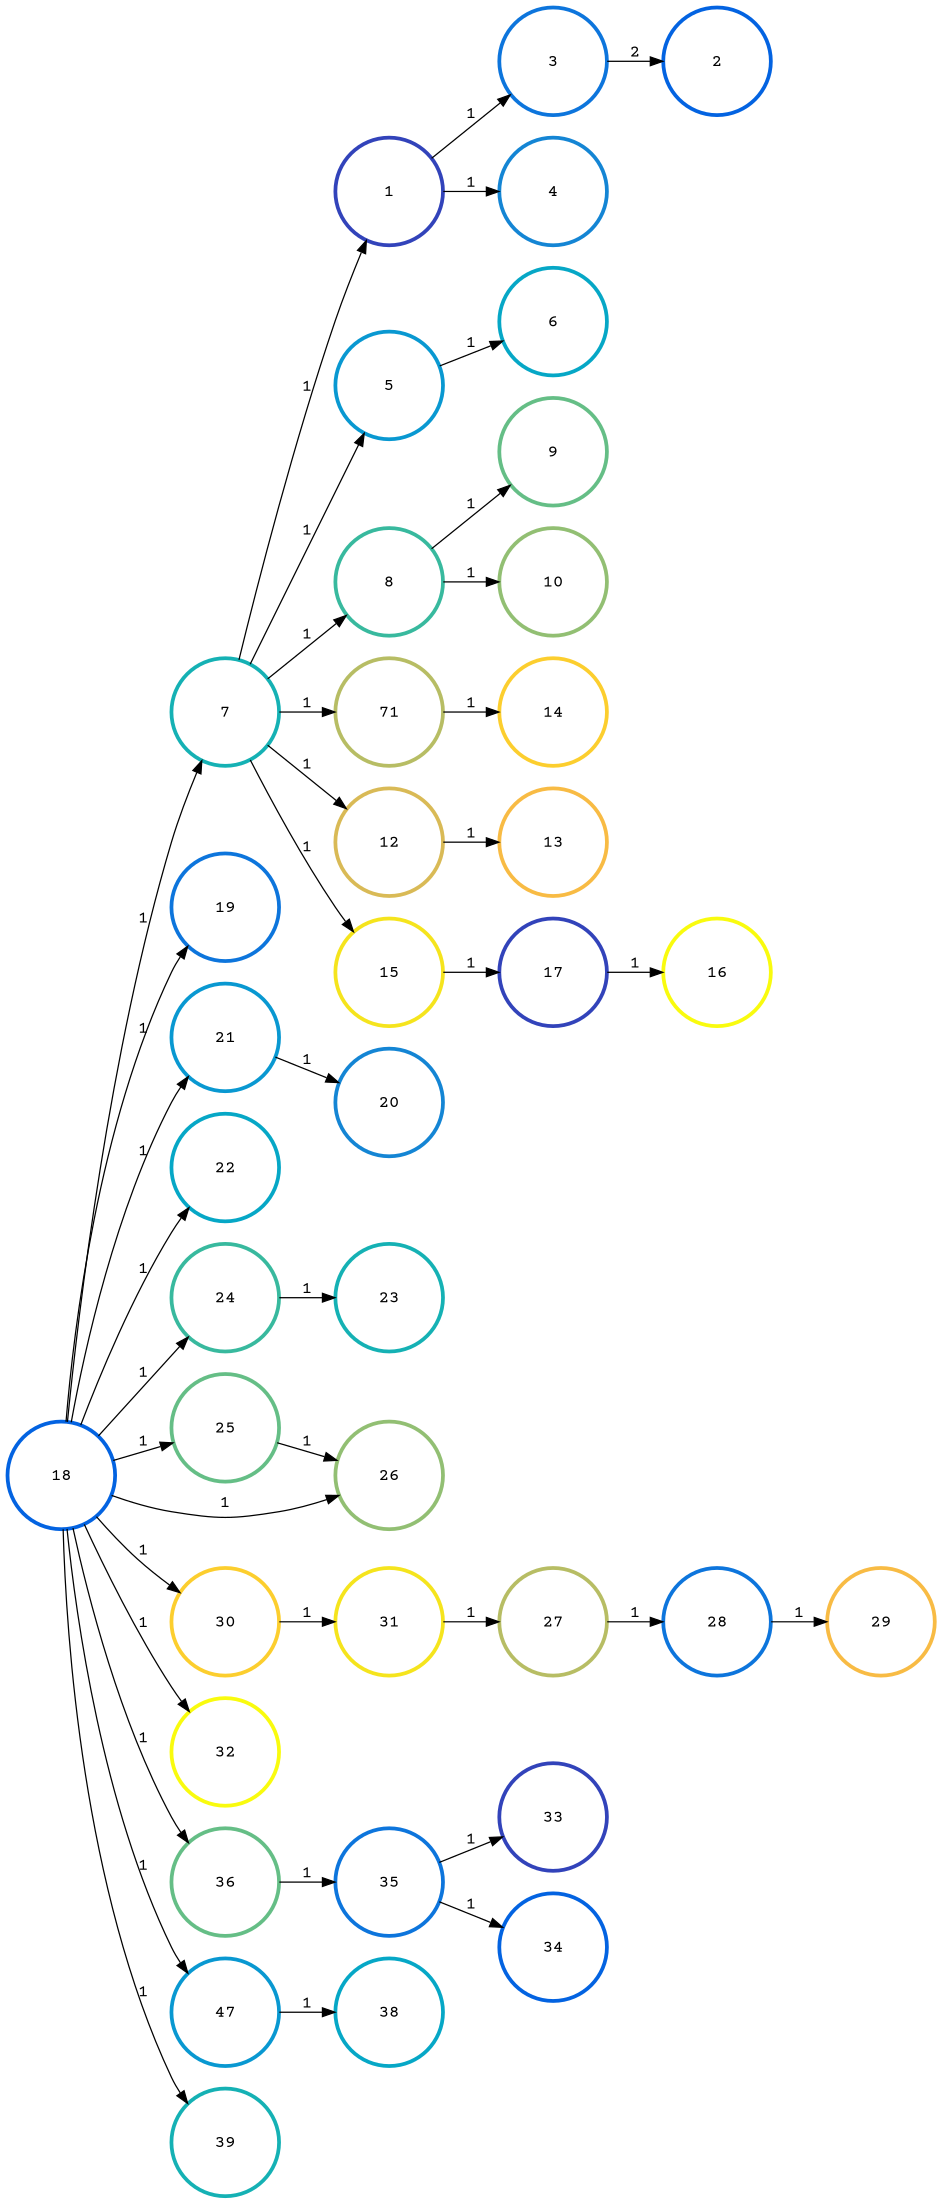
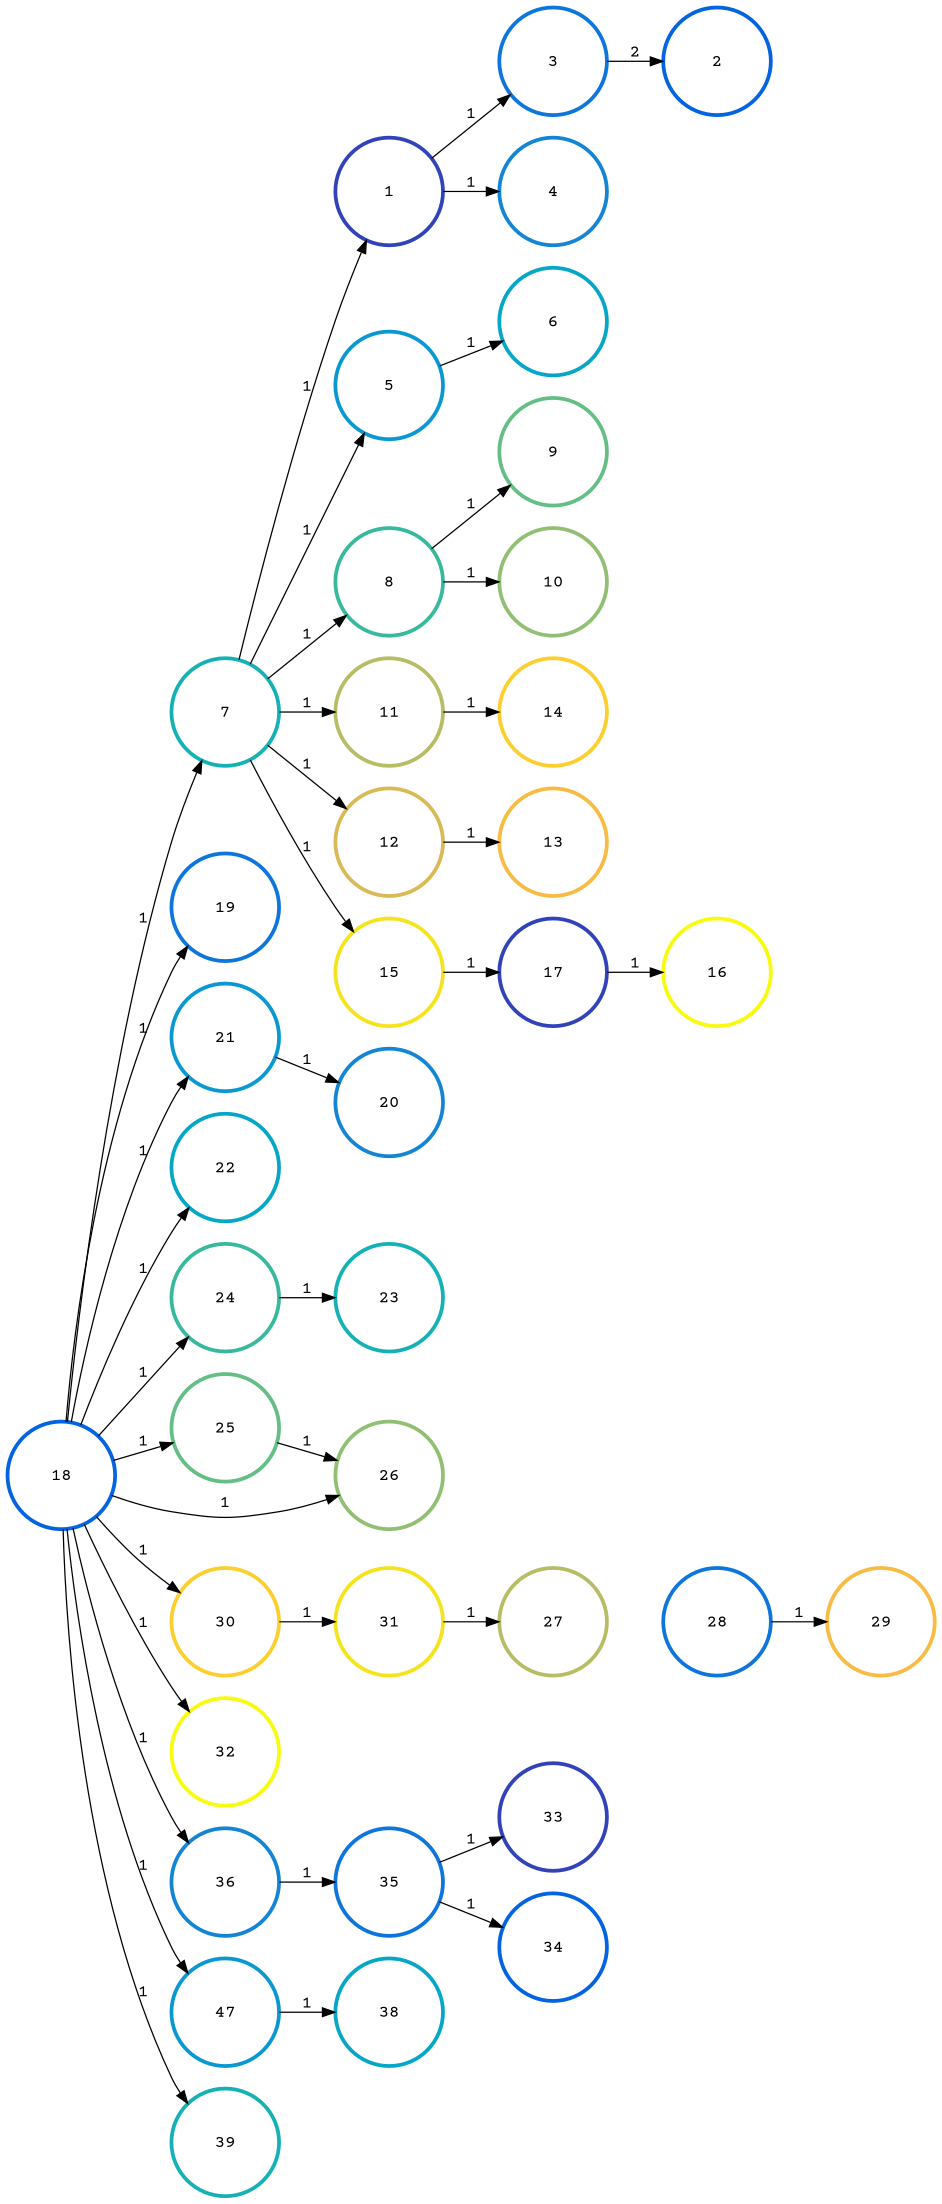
node "71": label "71" -> "11"
edge "27" -> "28": removed, label "1"
node "36": color #65be86 -> #1485d4
